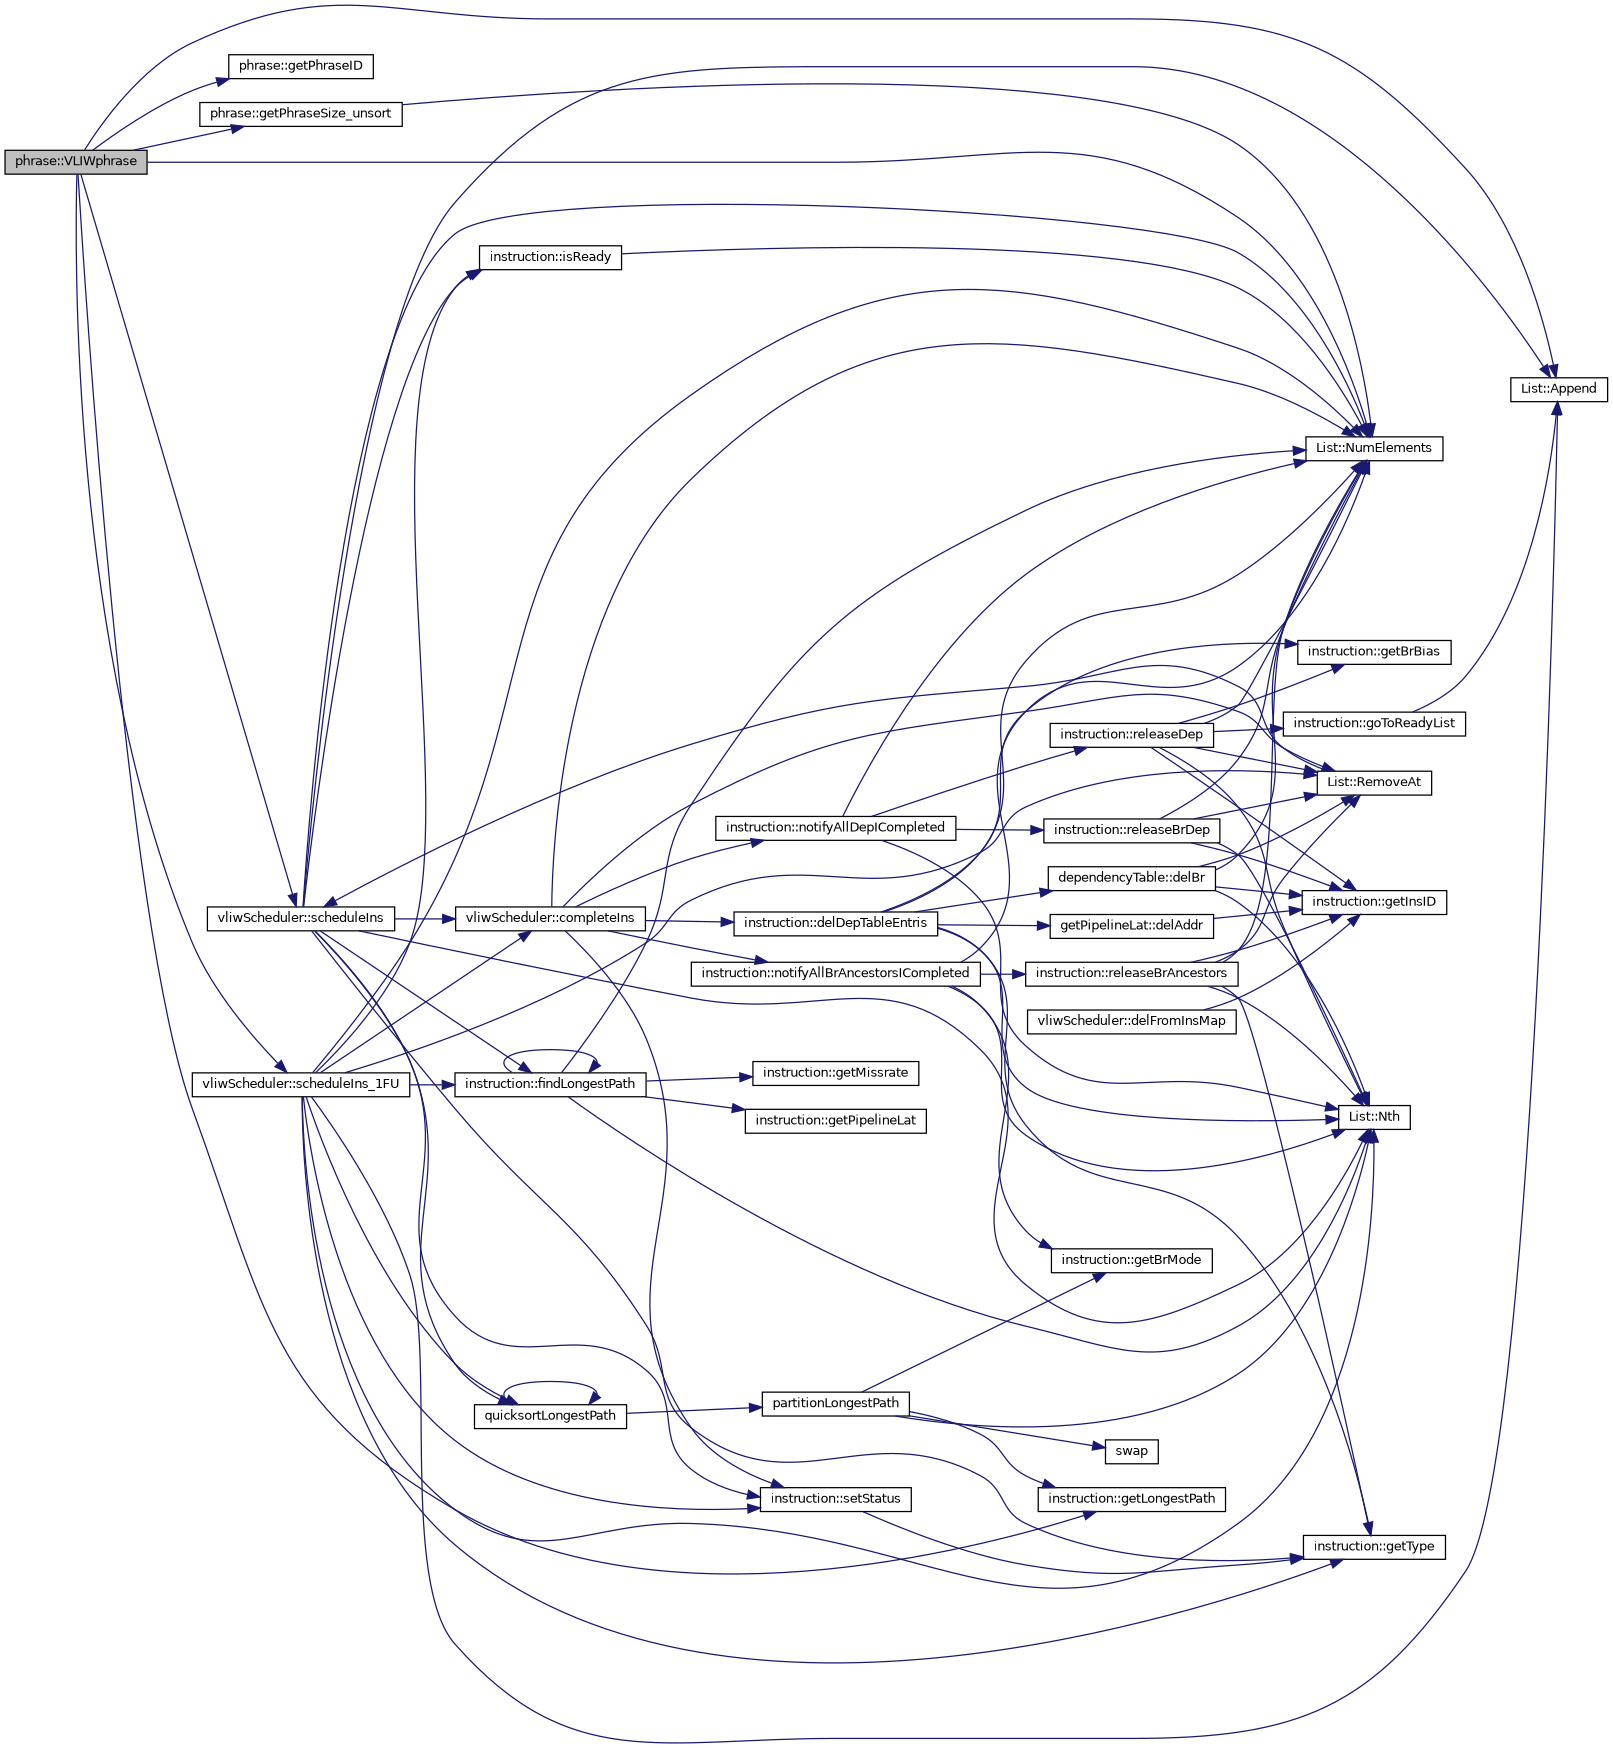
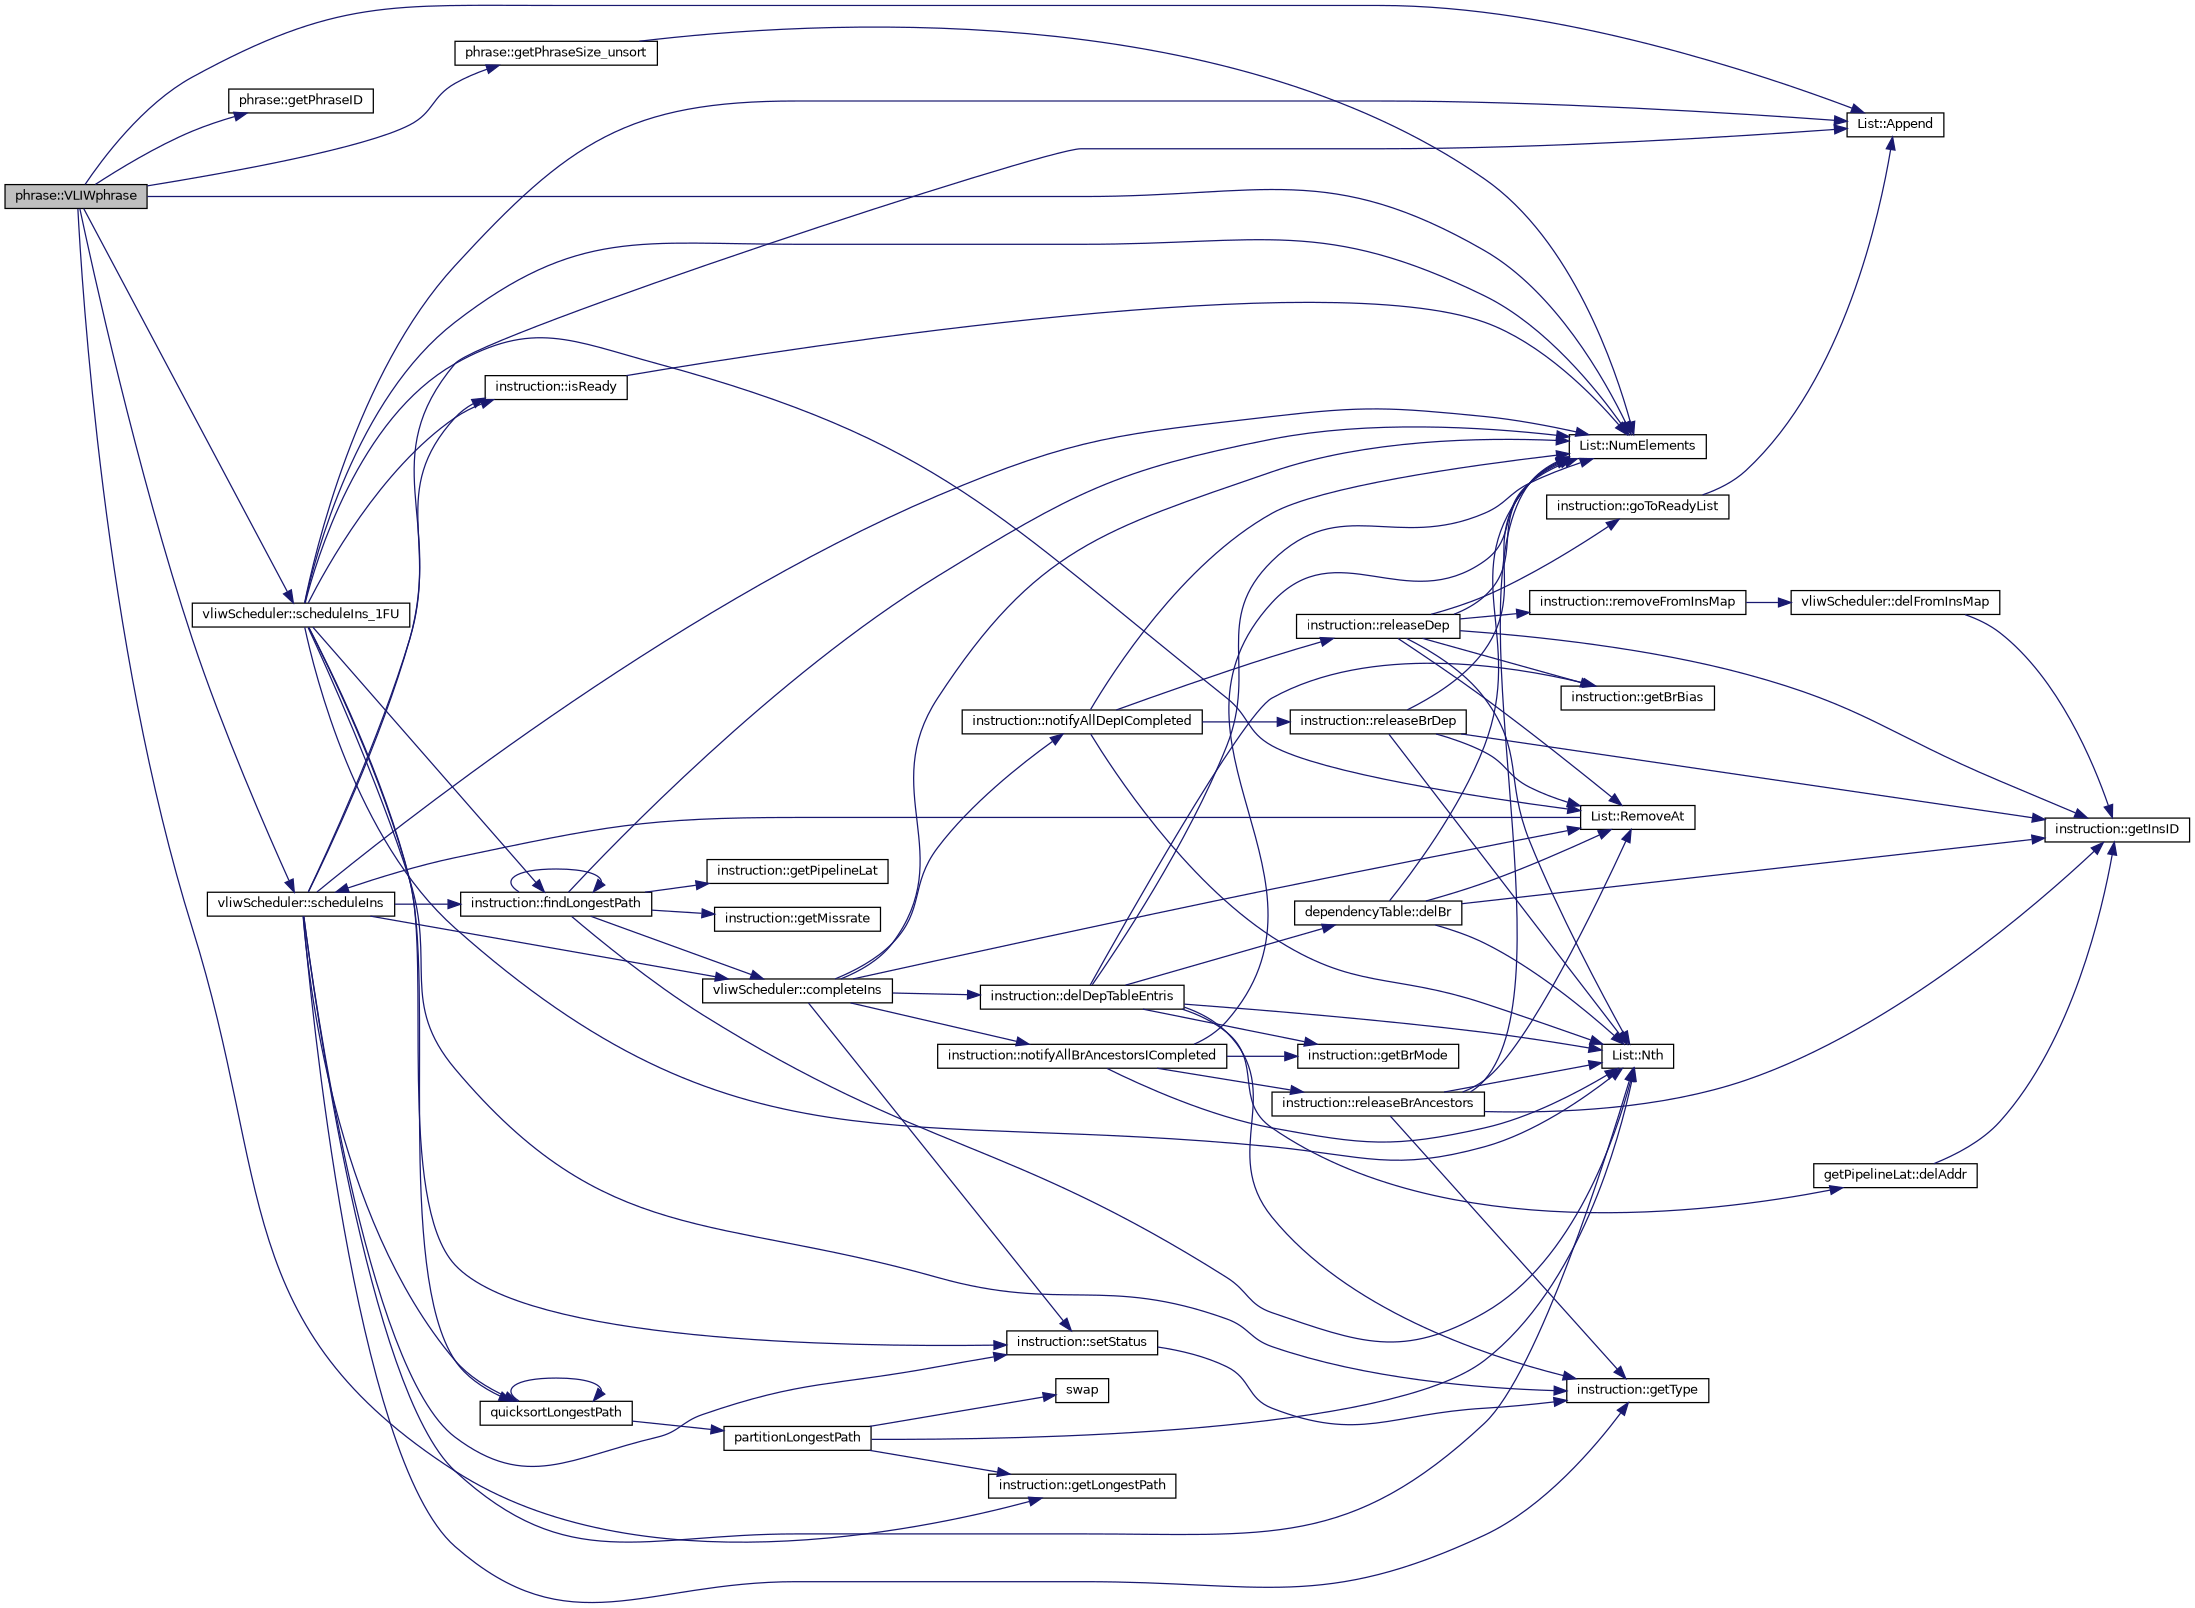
node "instruction::removeFromInsMap": added
edge "vliwScheduler::scheduleIns_1FU" -> "vliwScheduler::completeIns": now "instruction::findLongestPath" -> "vliwScheduler::completeIns"
edge "partitionLongestPath" -> "instruction::getBrMode": now "instruction::delDepTableEntris" -> "instruction::getBrMode"
